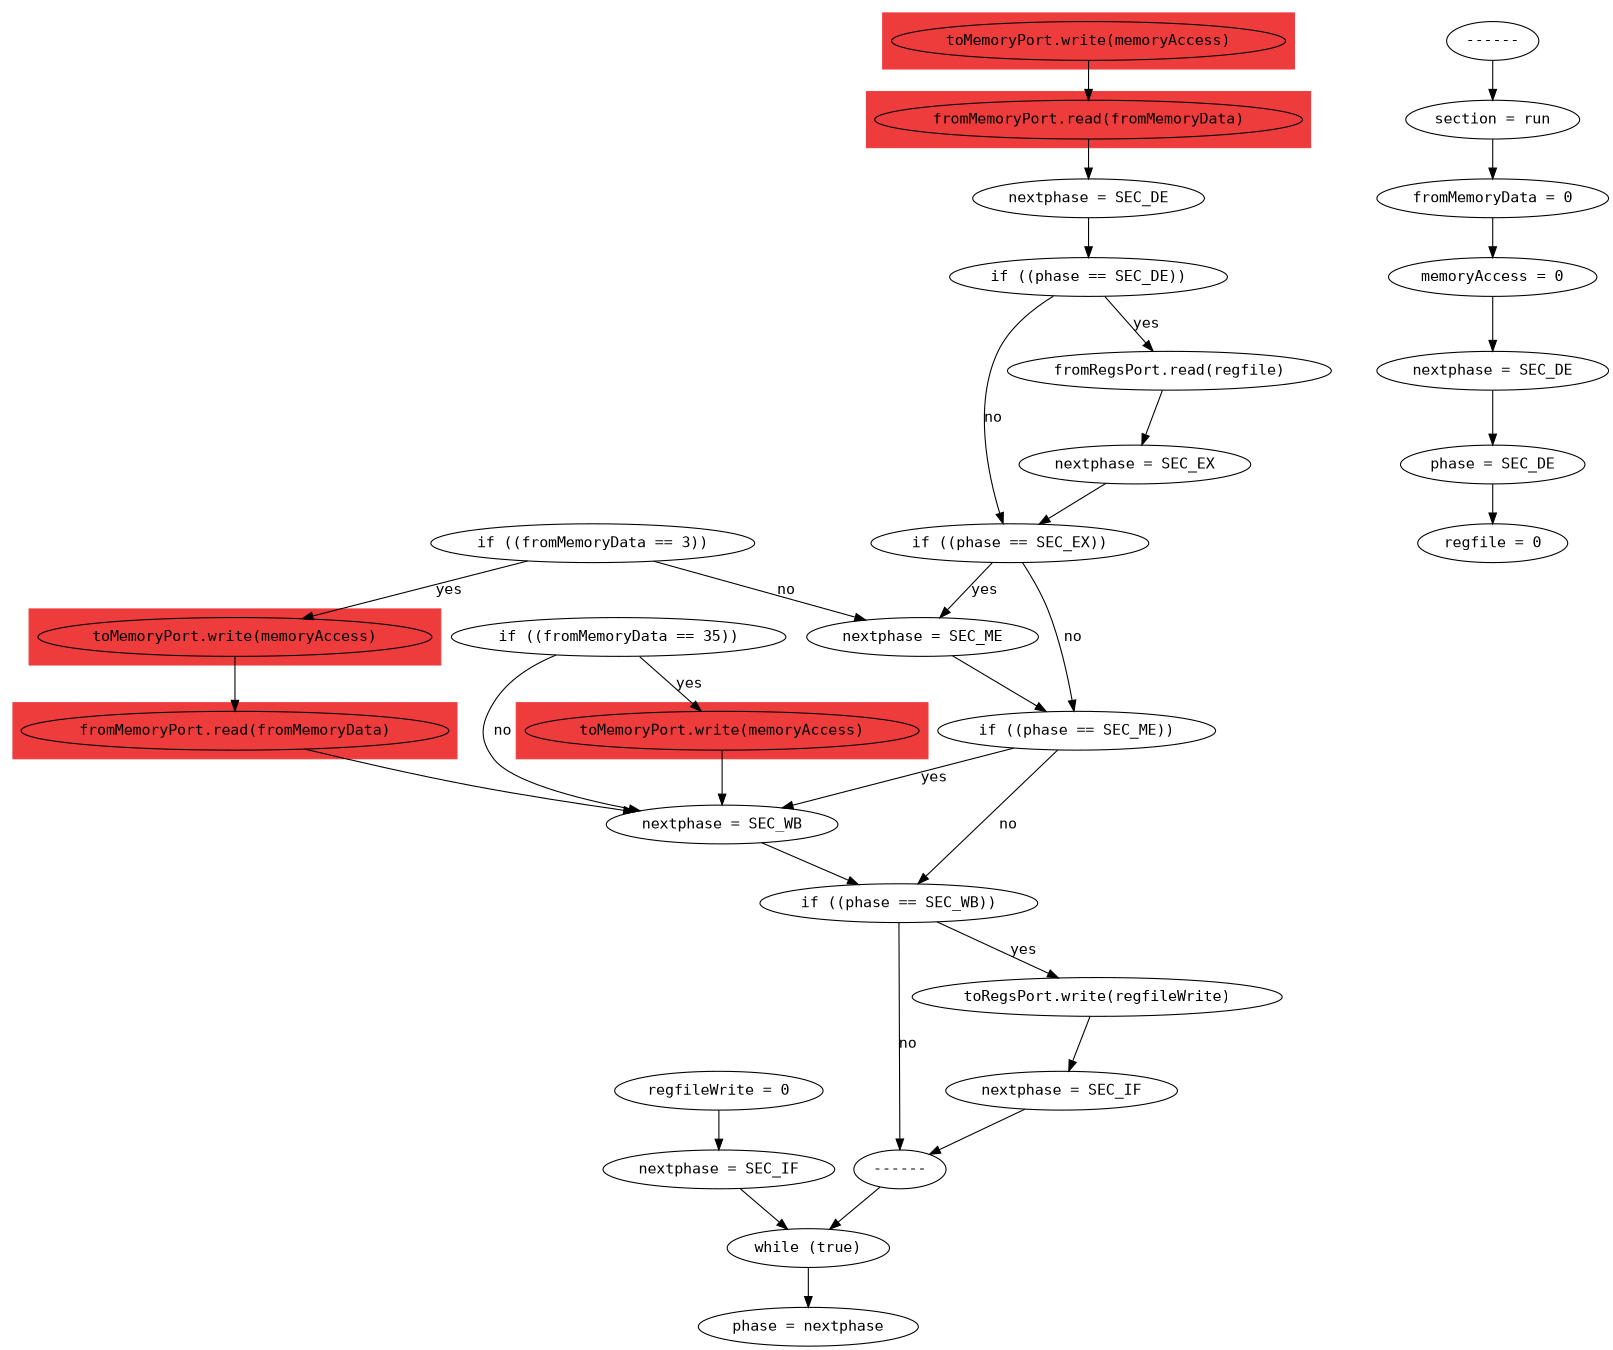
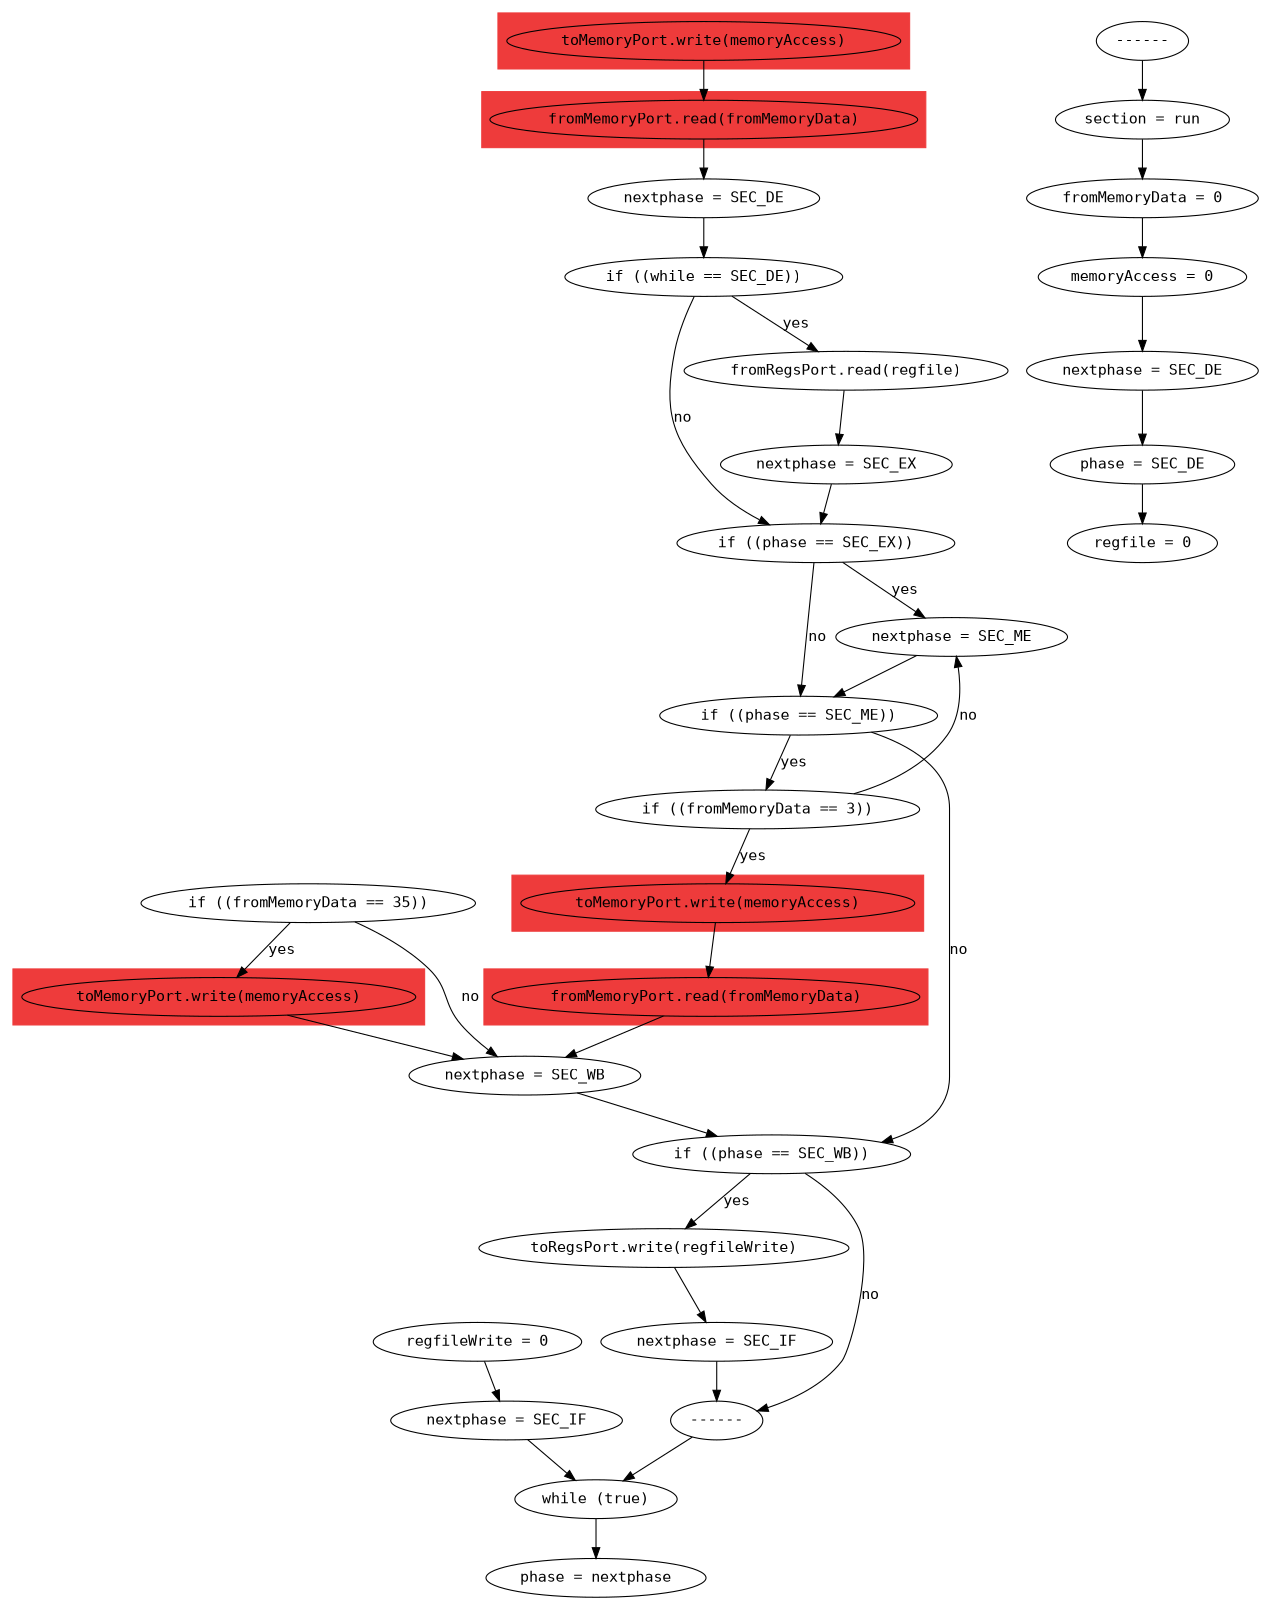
node "if ((phase == SEC_DE))": label "if ((phase == SEC_DE))" -> "if ((while == SEC_DE))"
edge "if ((phase == SEC_ME))" -> "nextphase = SEC_WB": now "if ((phase == SEC_ME))" -> "if ((fromMemoryData == 3))"
